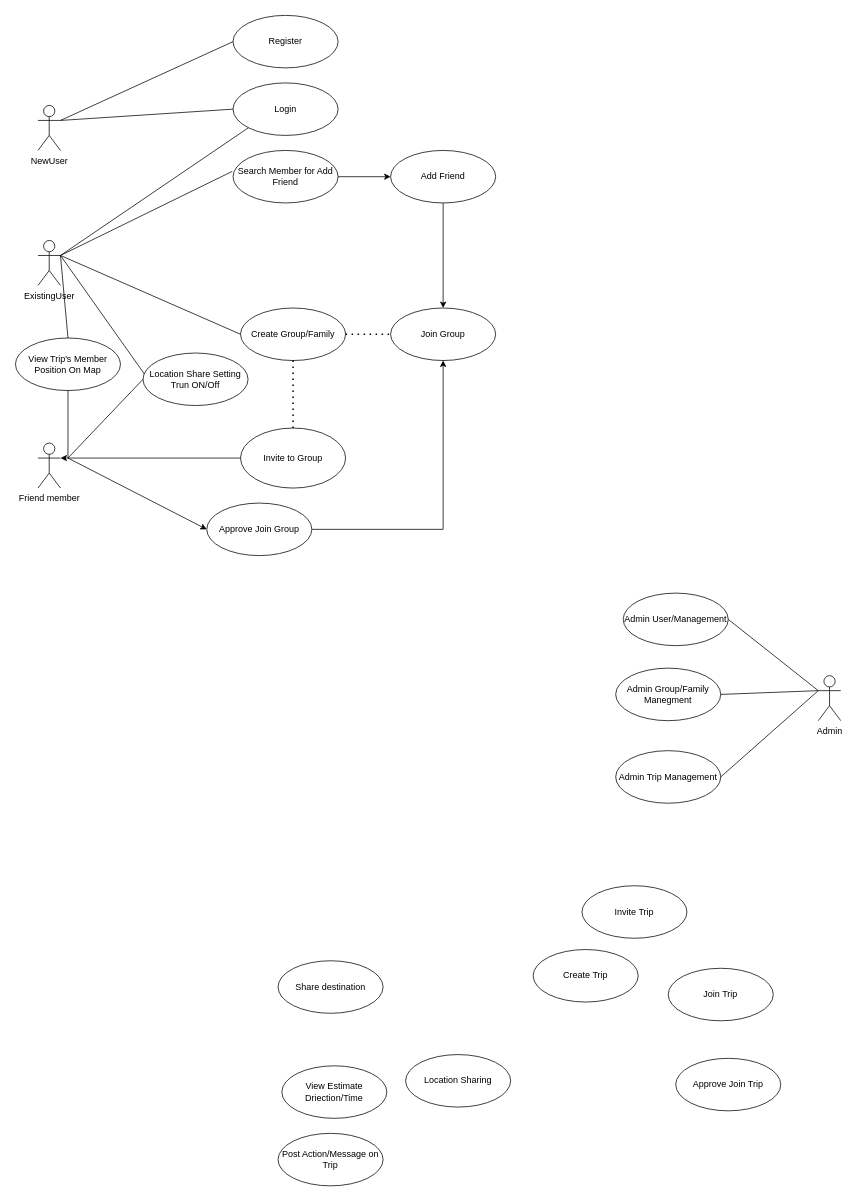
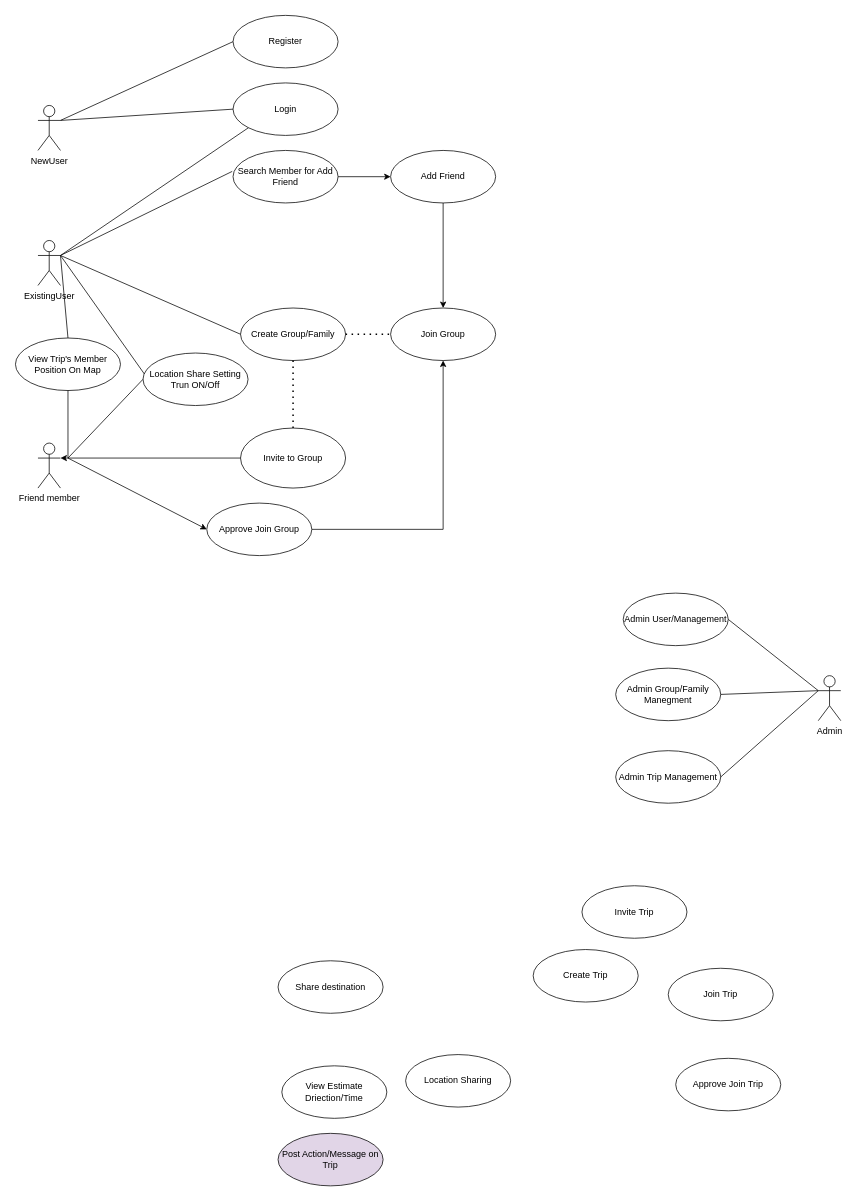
node "Post Action/Message on Trip": fillcolor #ffffff -> #e1d5e7
